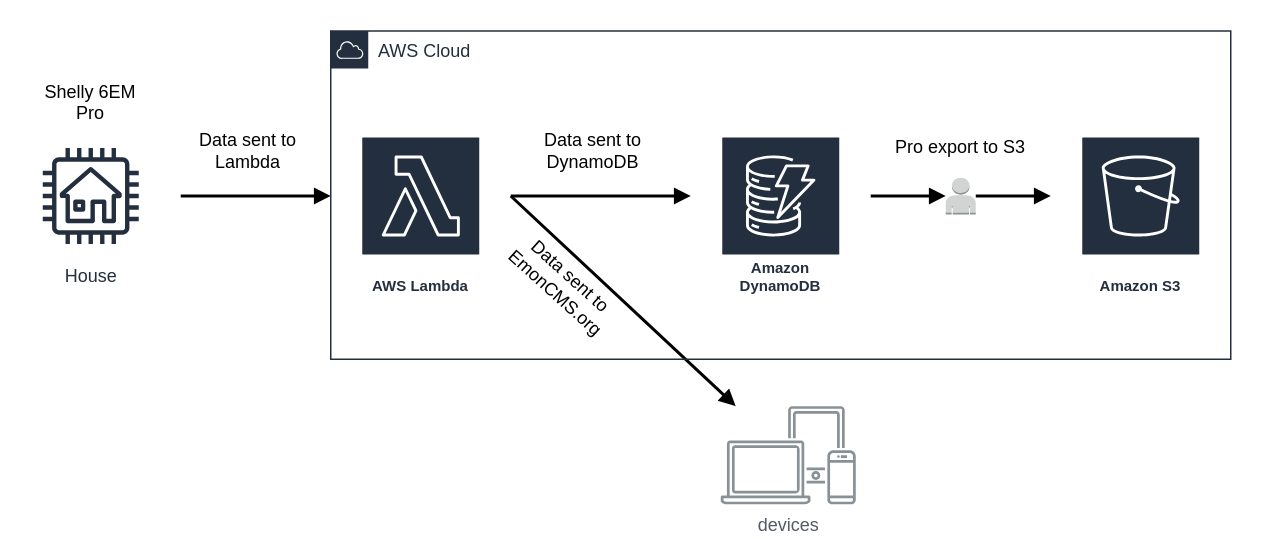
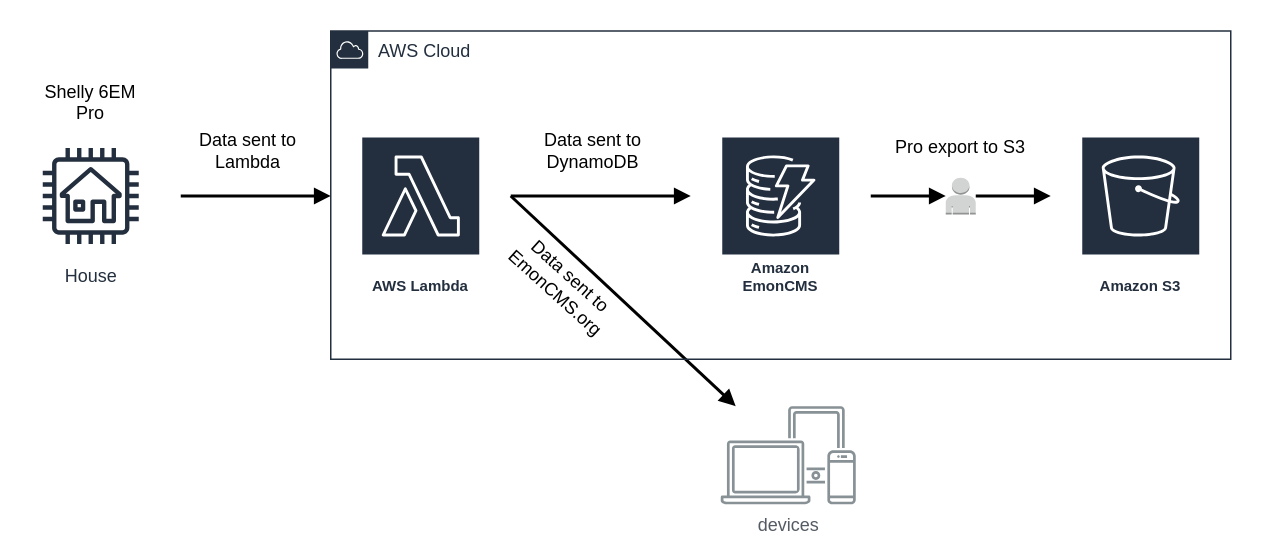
node "Amazon DynamoDB": label "Amazon DynamoDB" -> "Amazon EmonCMS"
